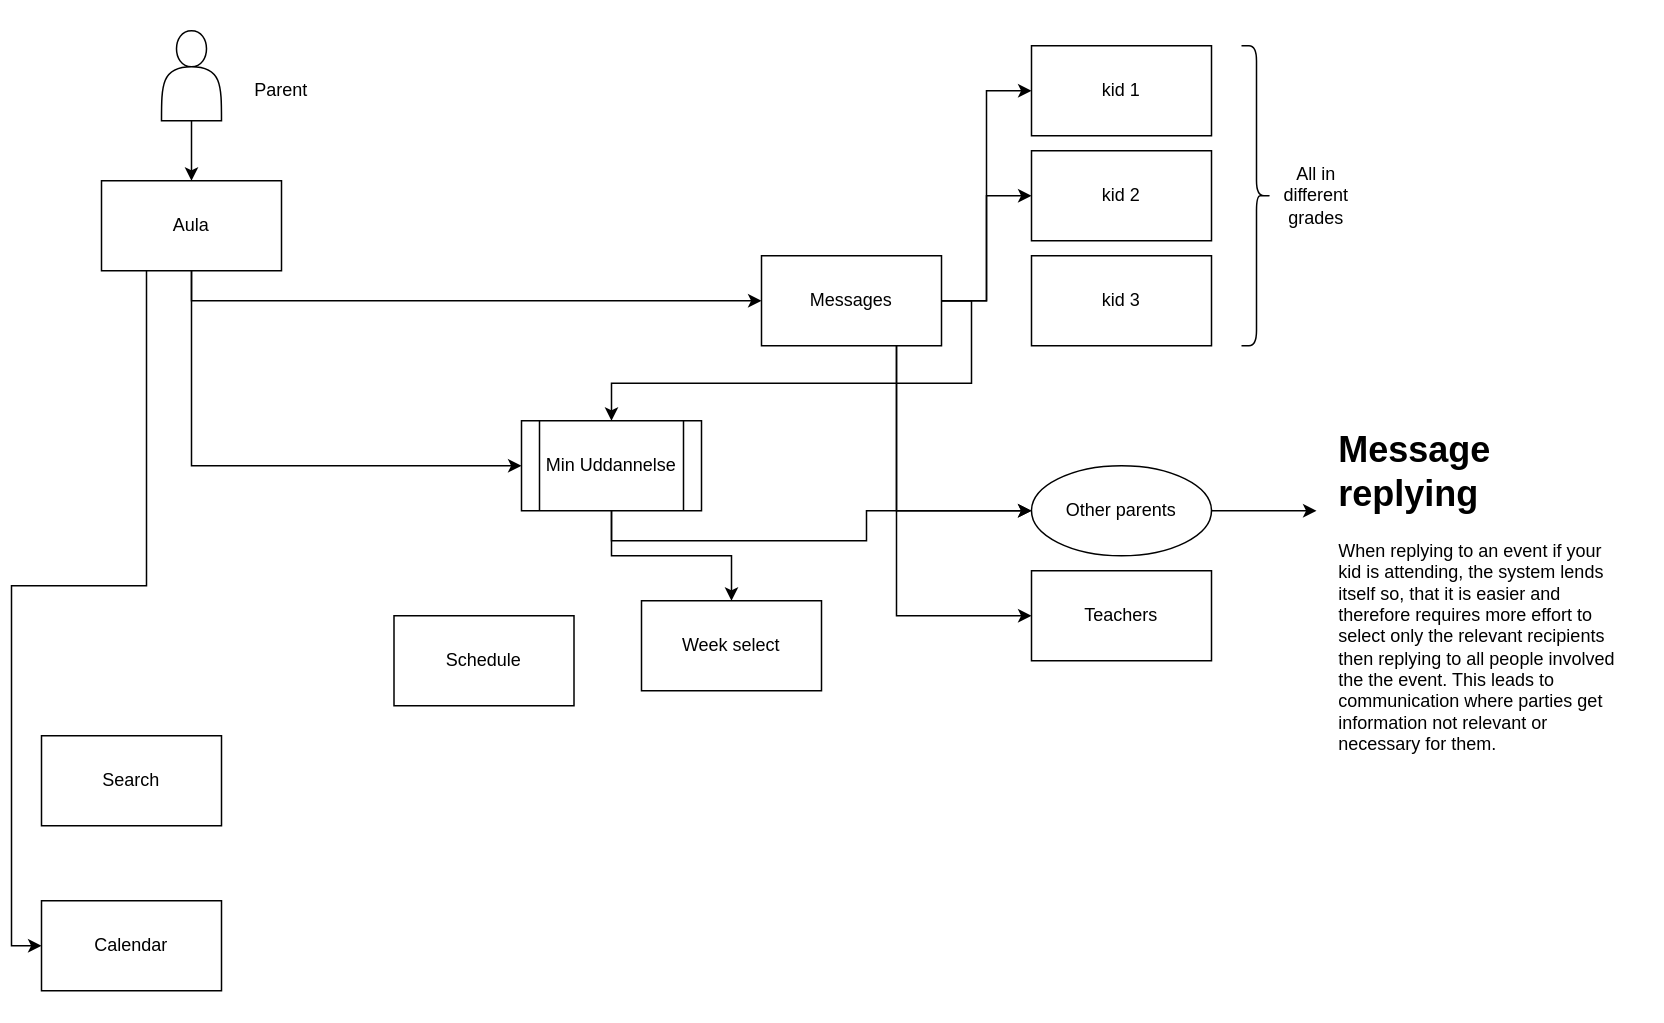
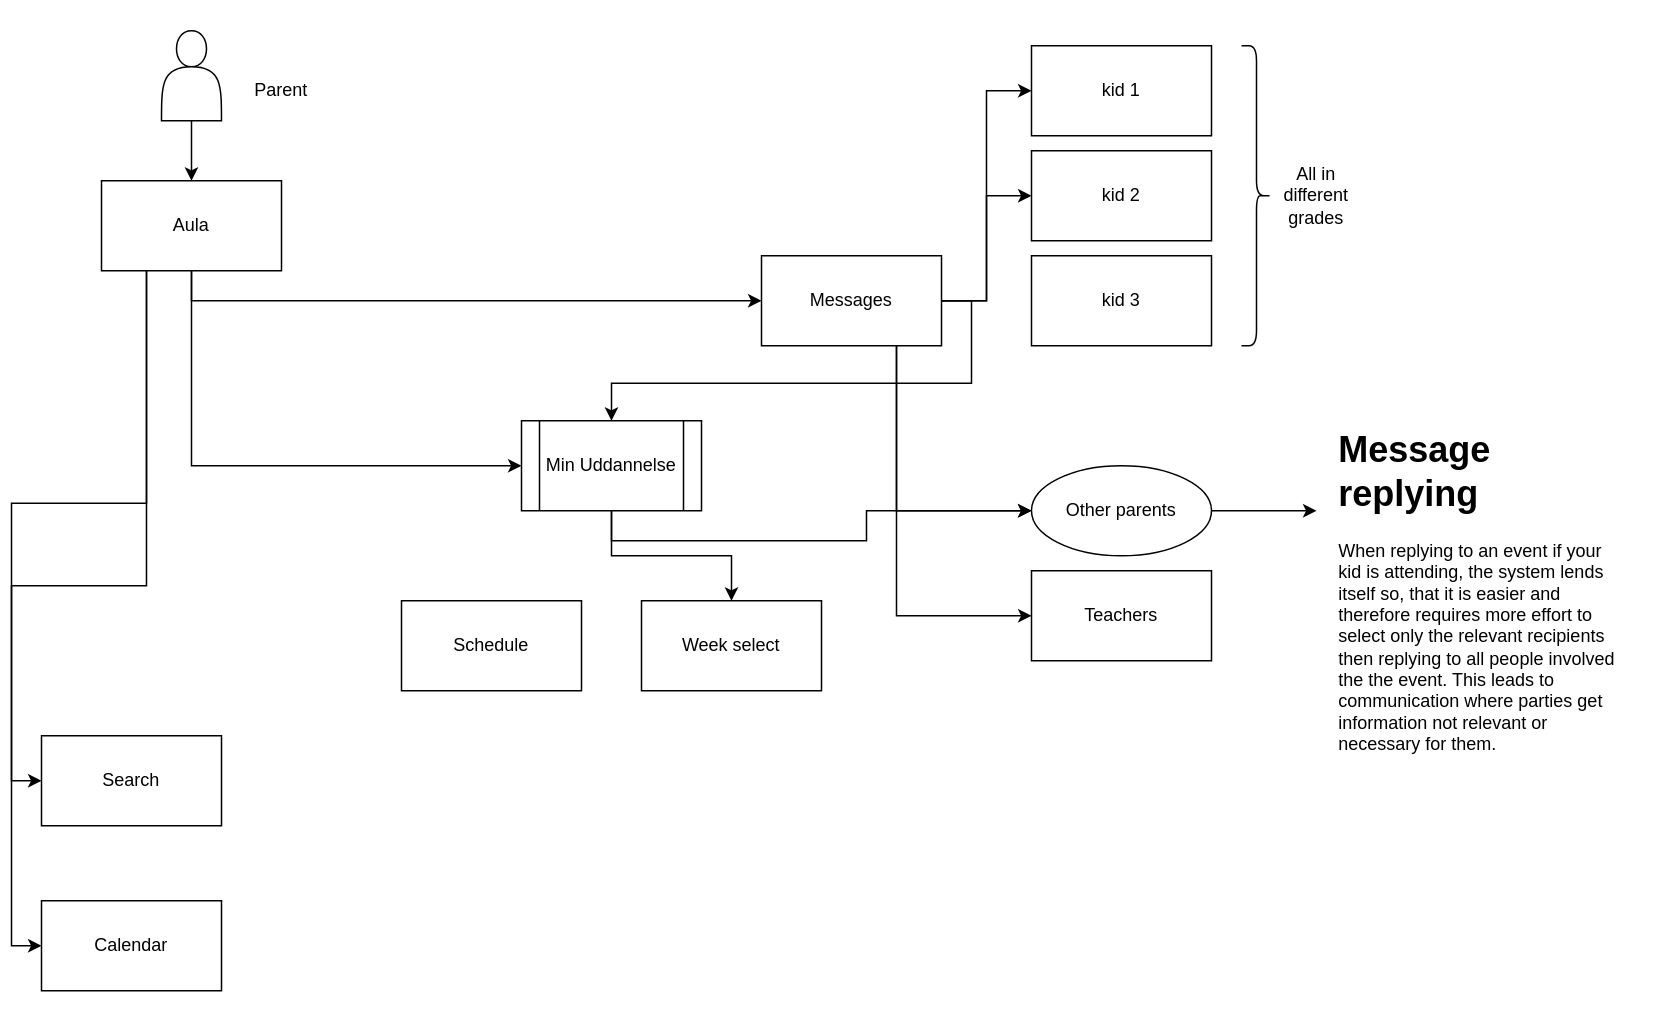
edge "Aula" -> "Search": added
node "Schedule": moved (484, 661) -> (491, 646)
